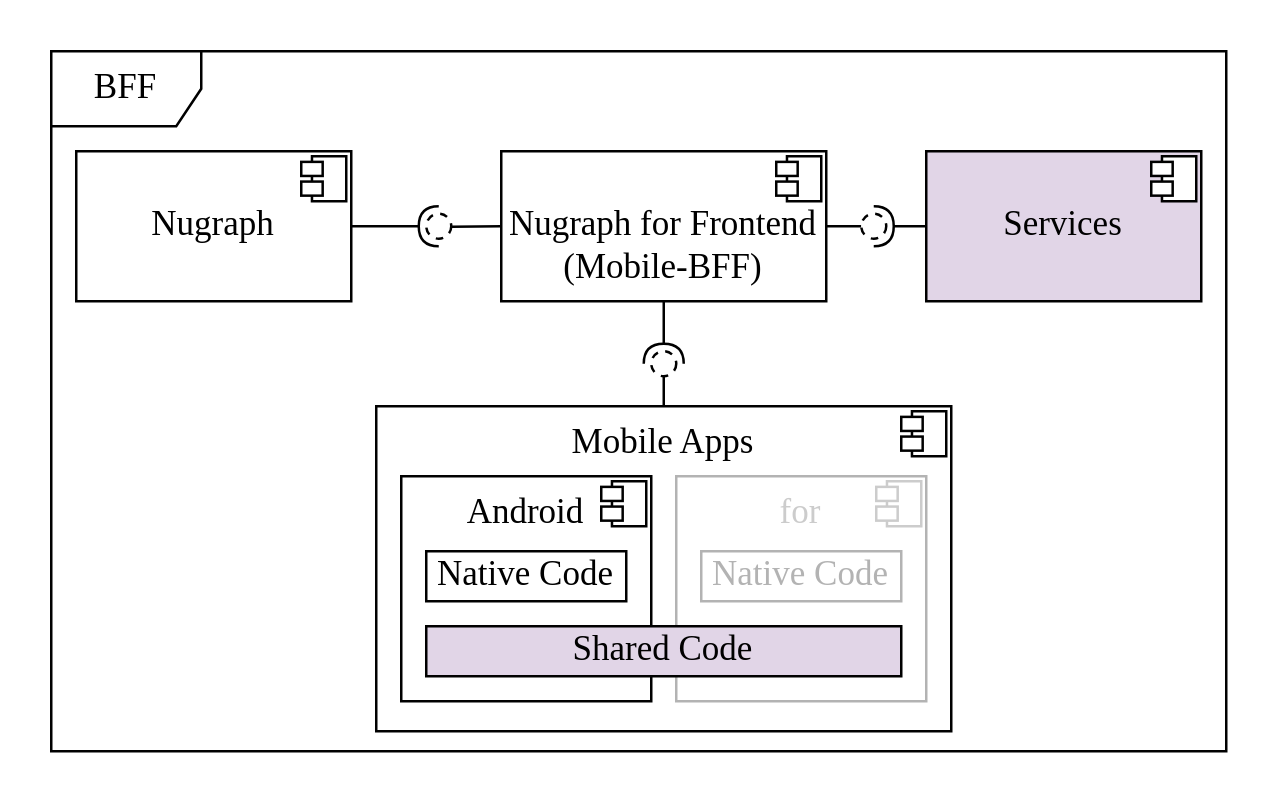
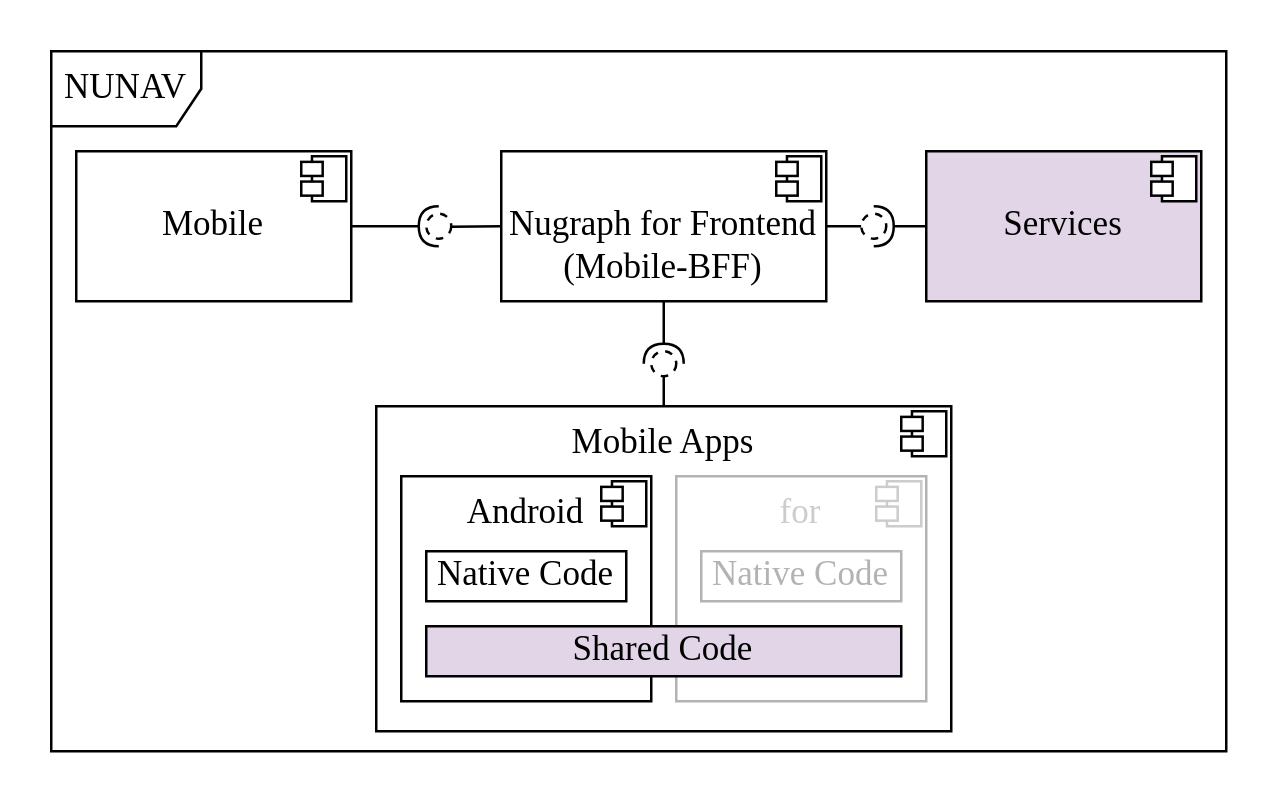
node "BFF": label "BFF" -> "NUNAV"
node "Nugraph": label "Nugraph" -> "Mobile"
